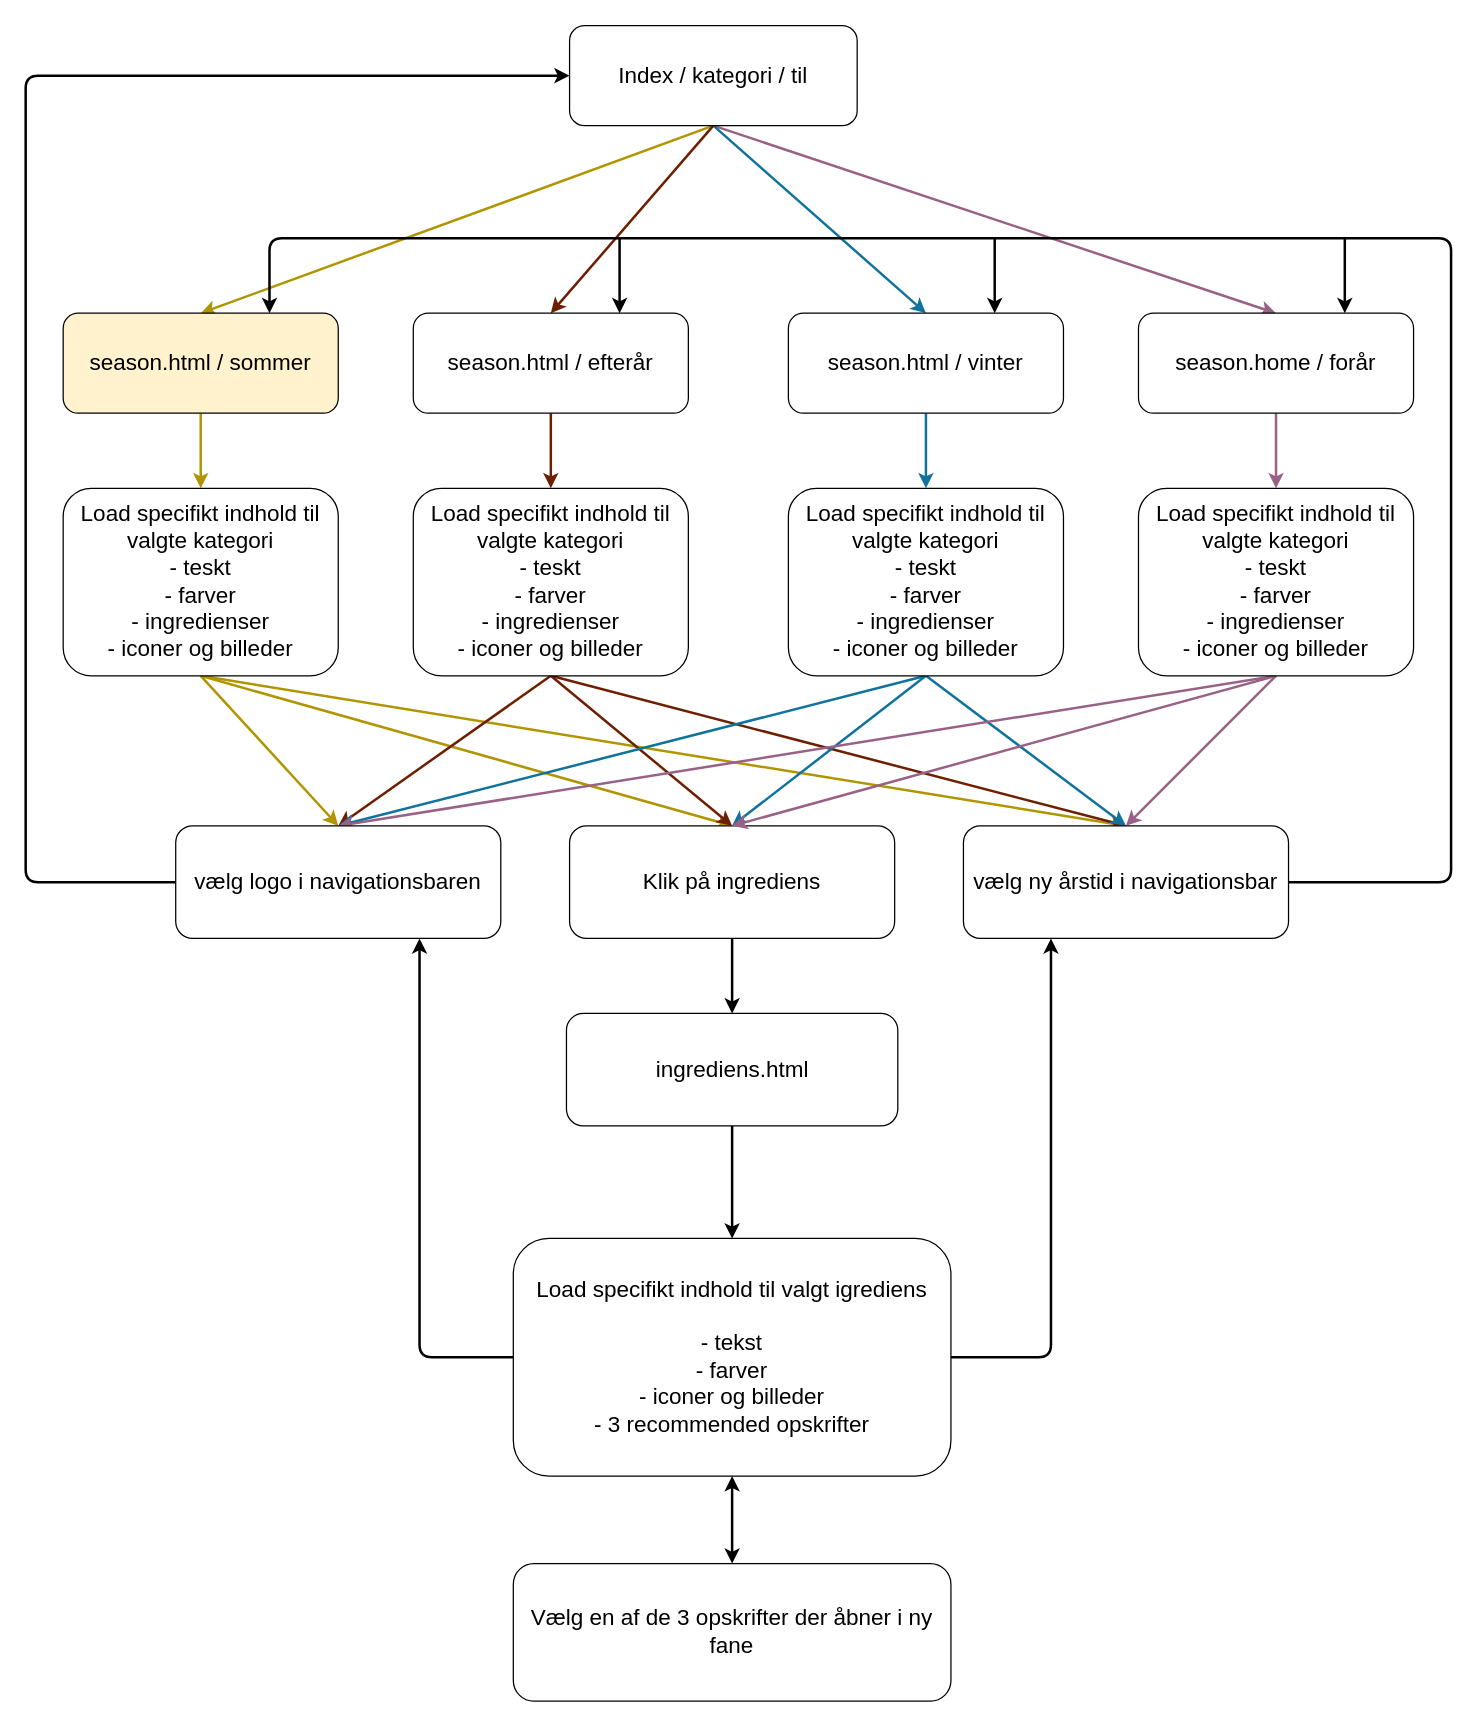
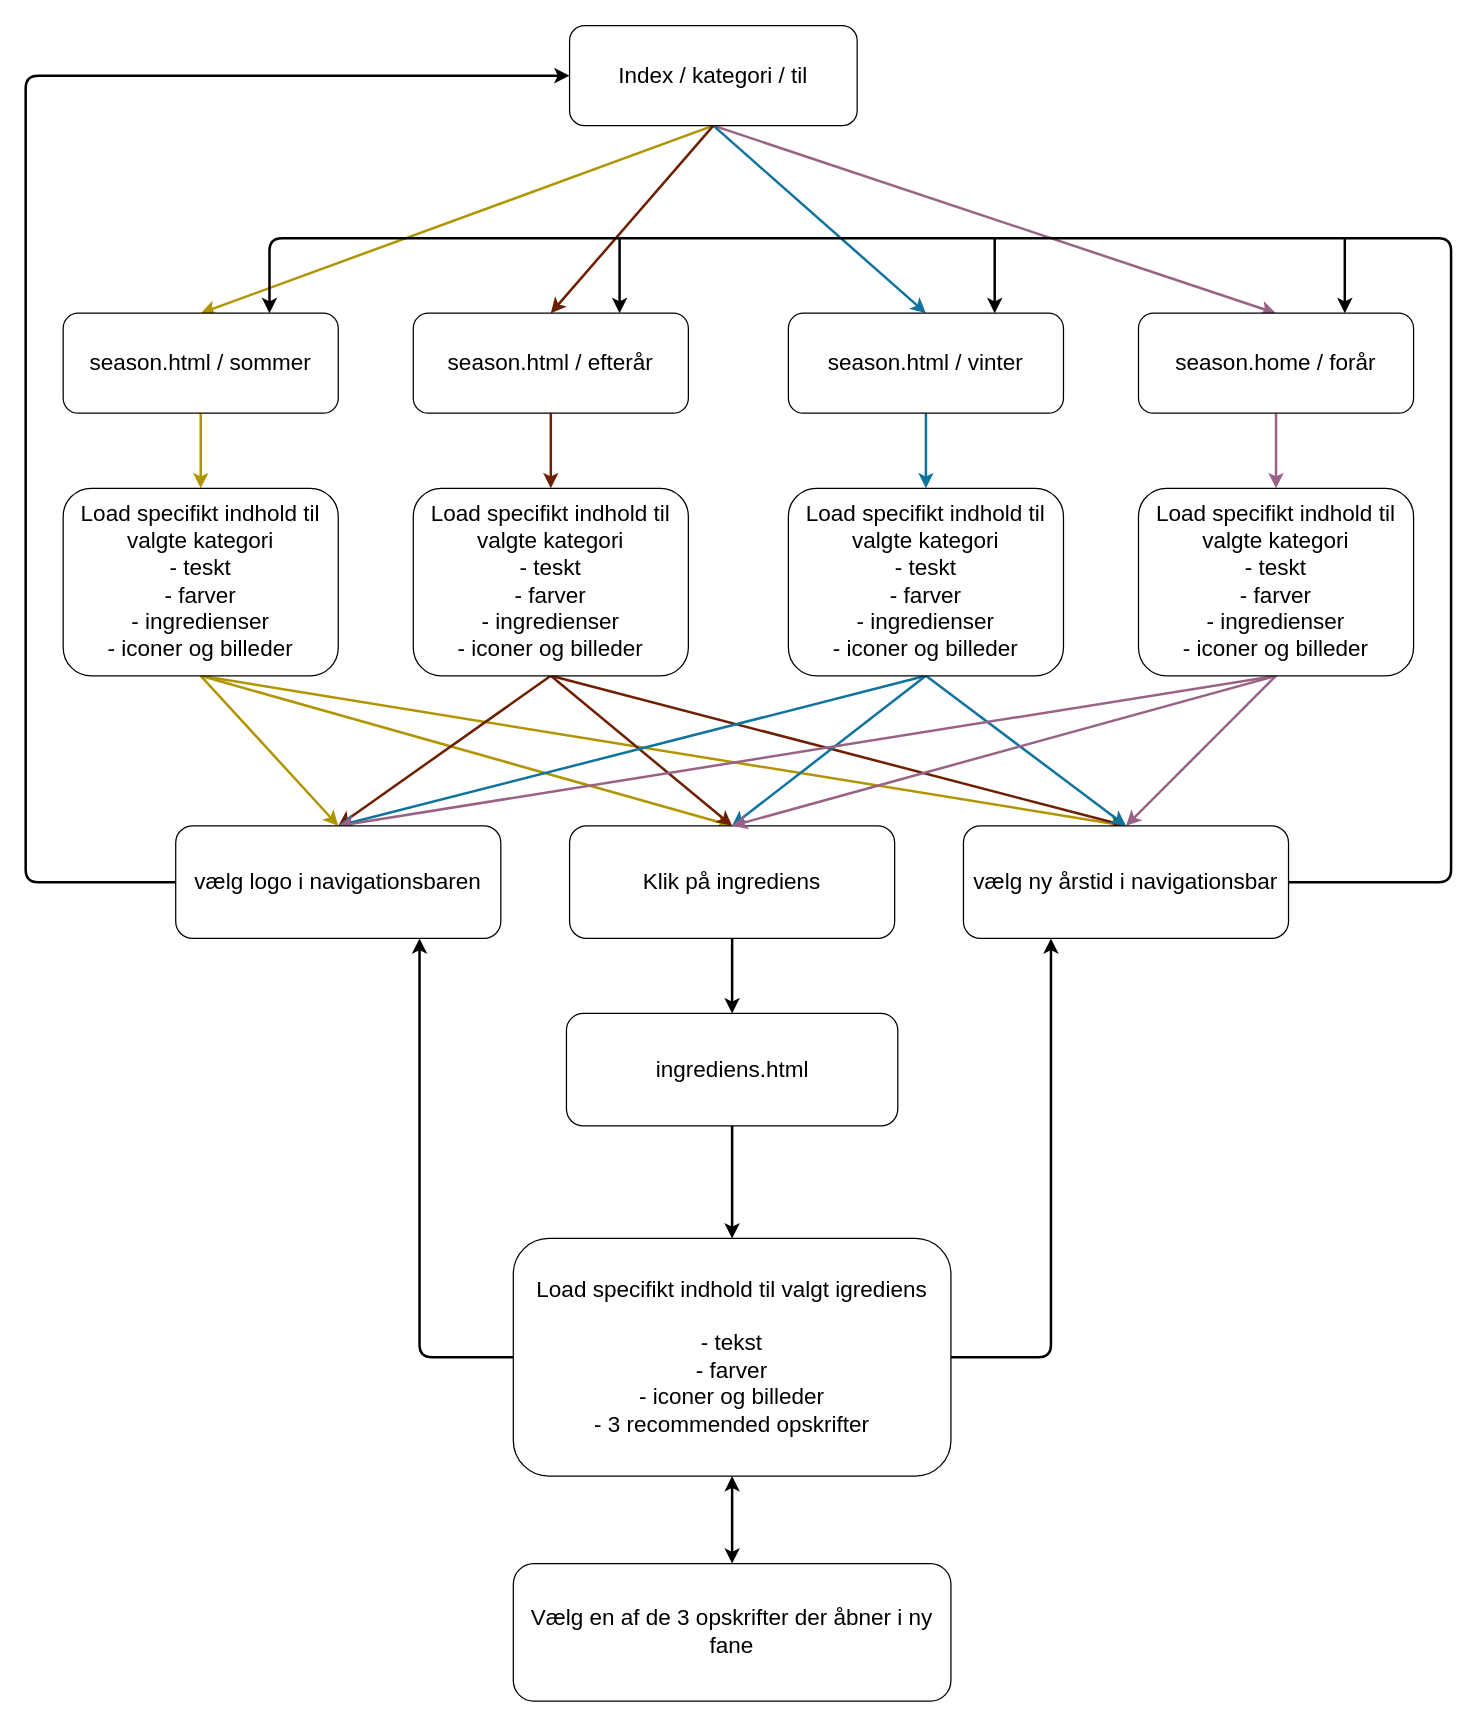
node "season.html / sommer": fillcolor #fff2cc -> #ffffff
